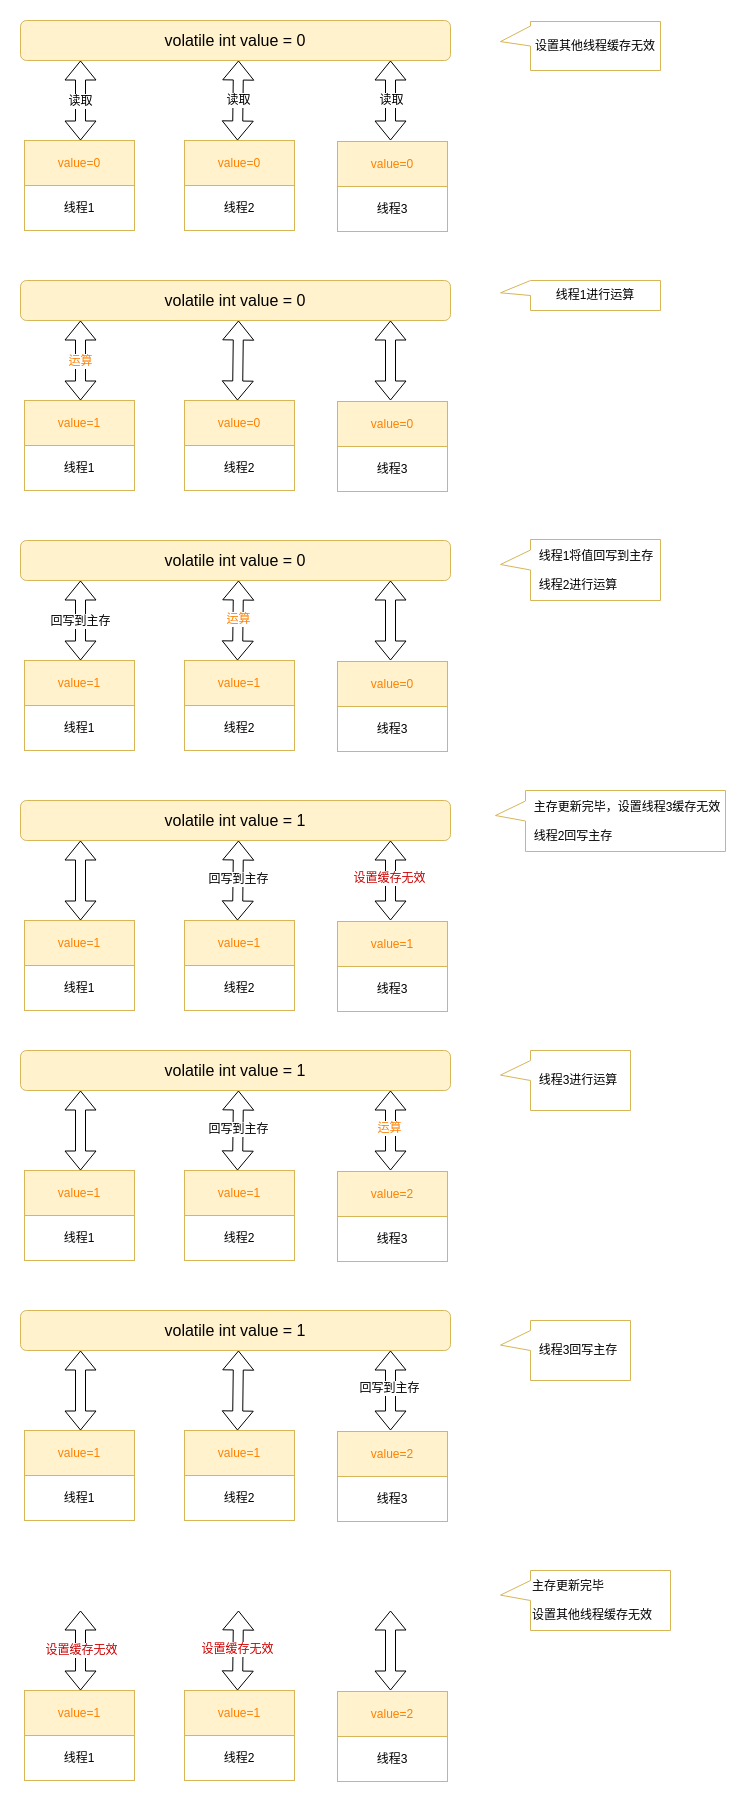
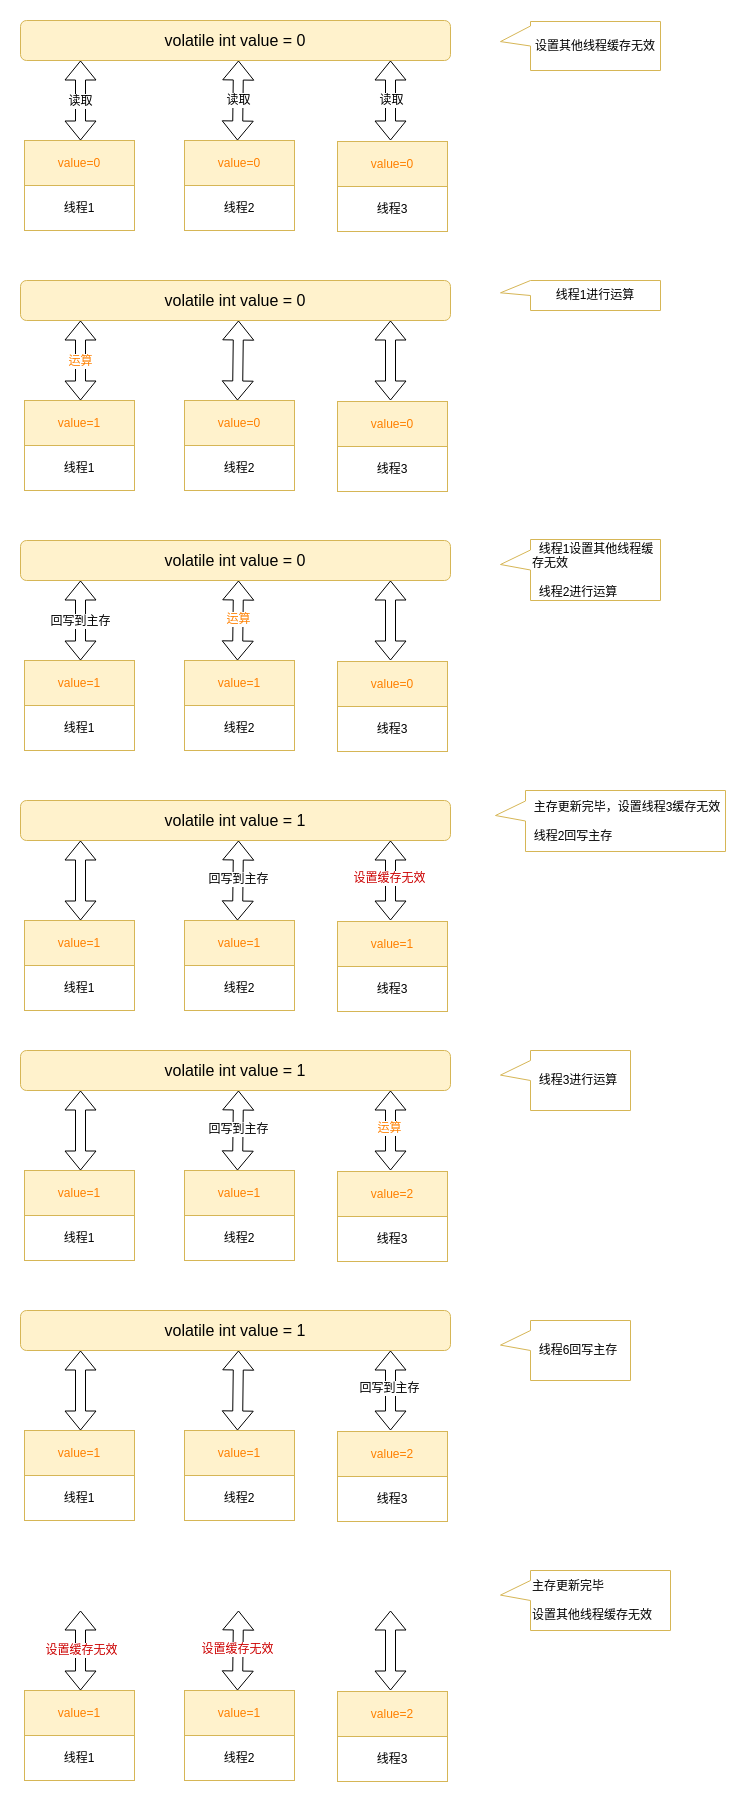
node "线程1将值回写到主存 线程2进行运算": label "线程1将值回写到主存 线程2进行运算" -> "线程1设置其他线程缓存无效 线程2进行运算"
node "线程3回写主存": label "线程3回写主存" -> "线程6回写主存"
